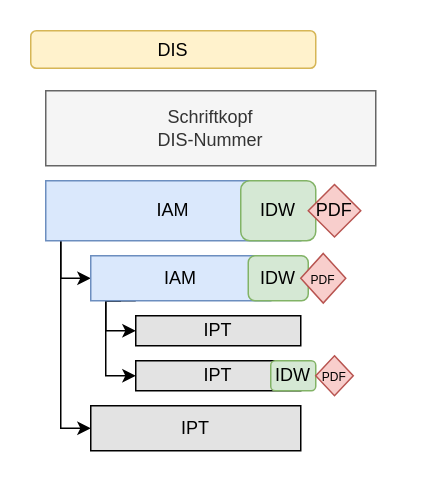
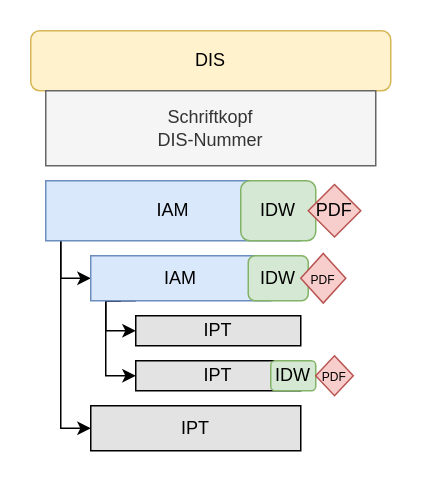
node "DIS": size 285x38 -> 360x60
